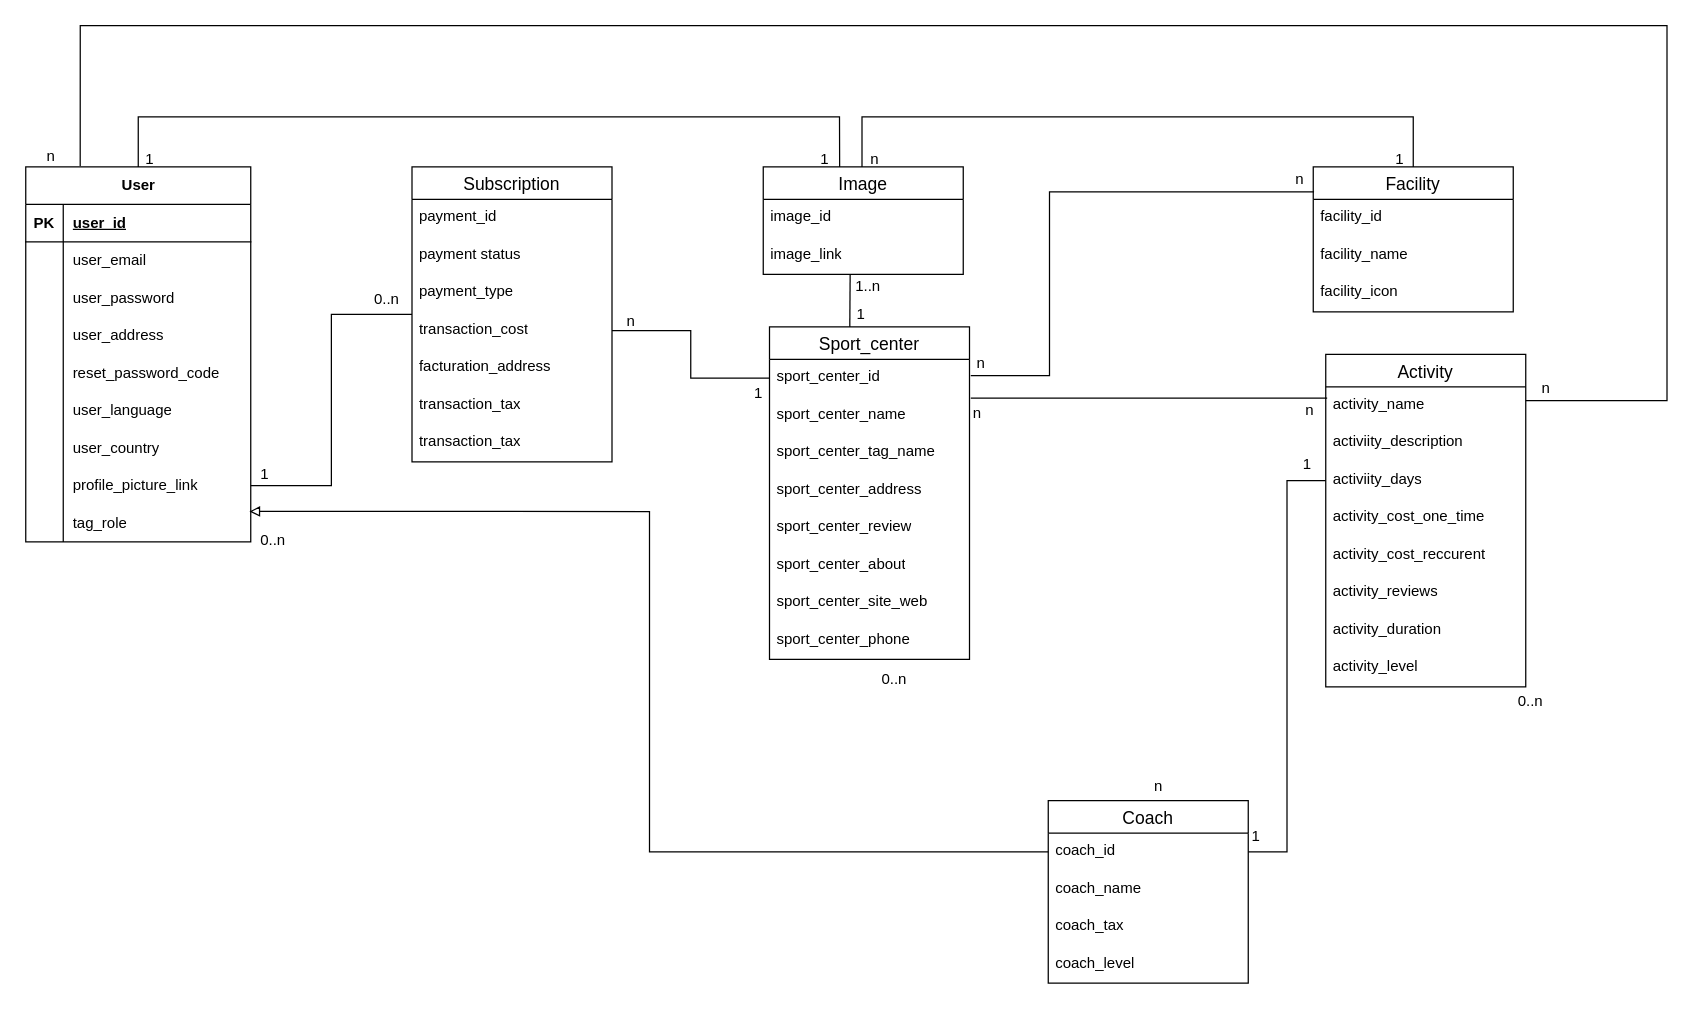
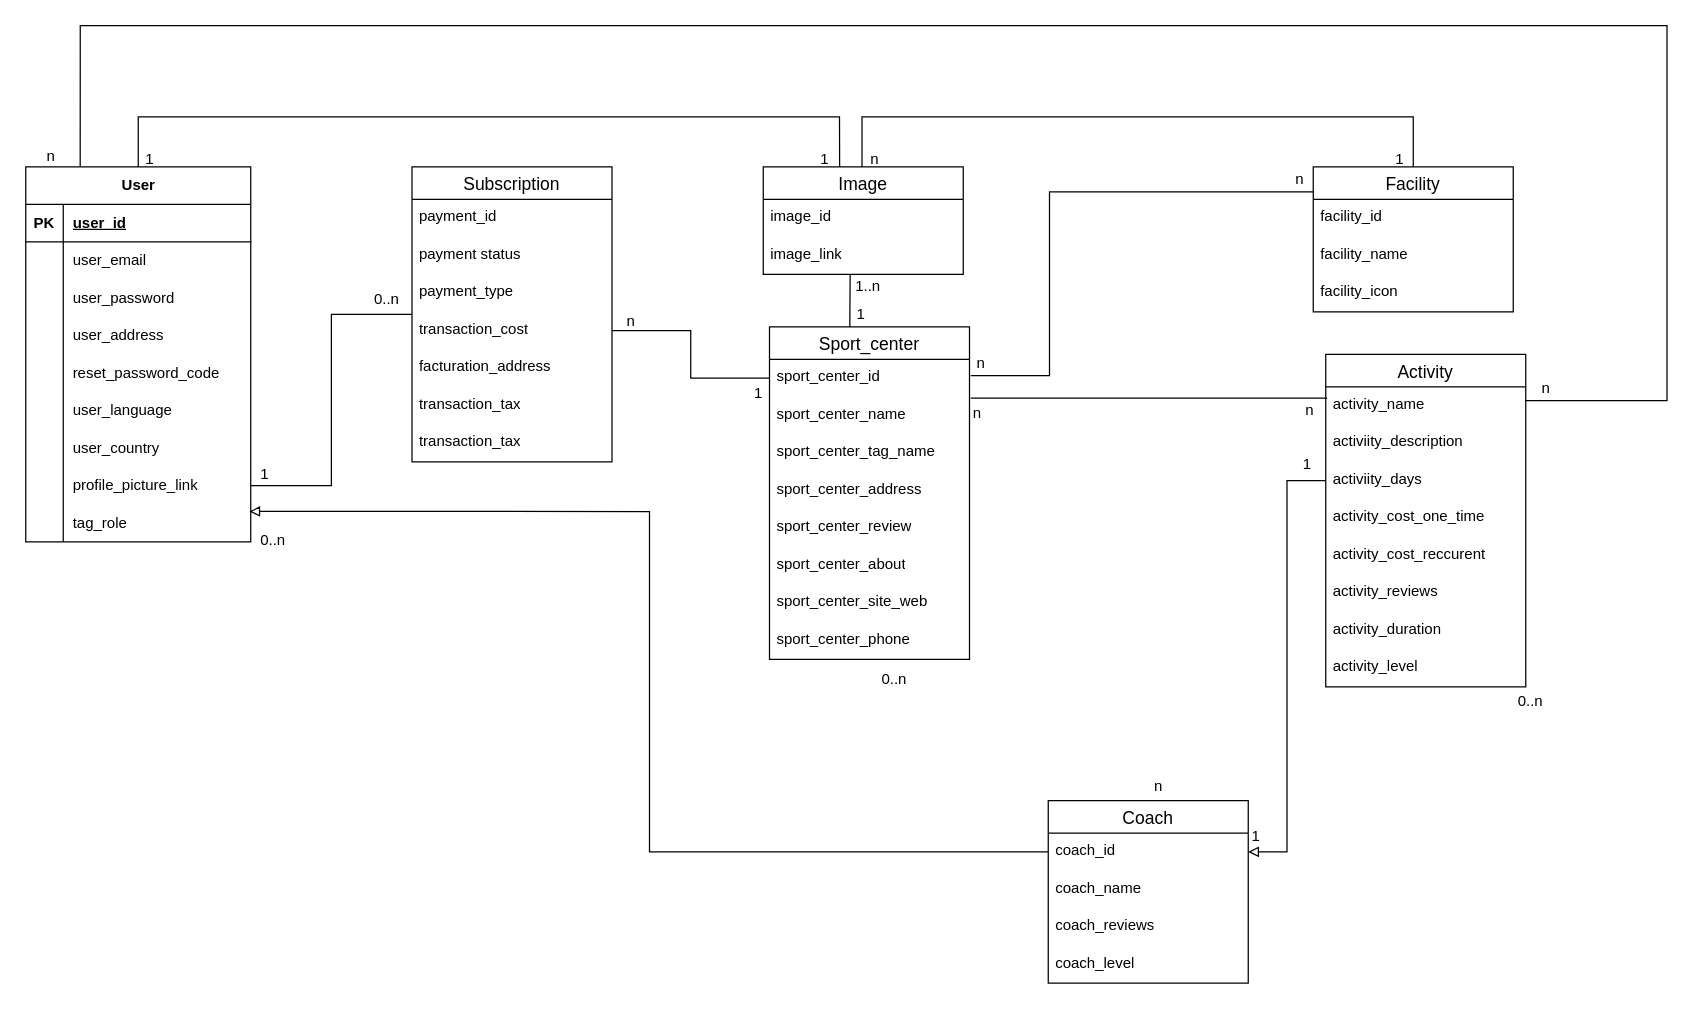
edge "activiity_days" -- "coach_id": arrowhead none -> block
node "coach_tax": label "coach_tax" -> "coach_reviews"
